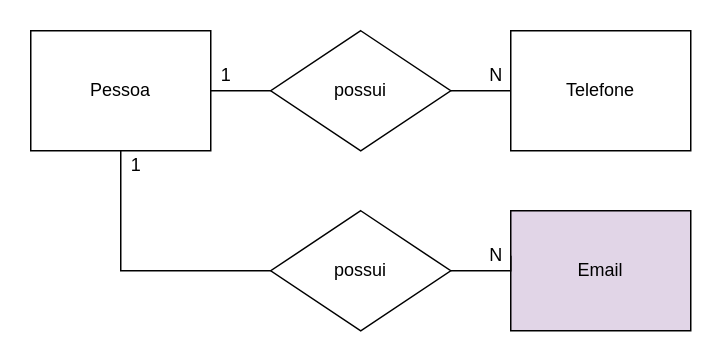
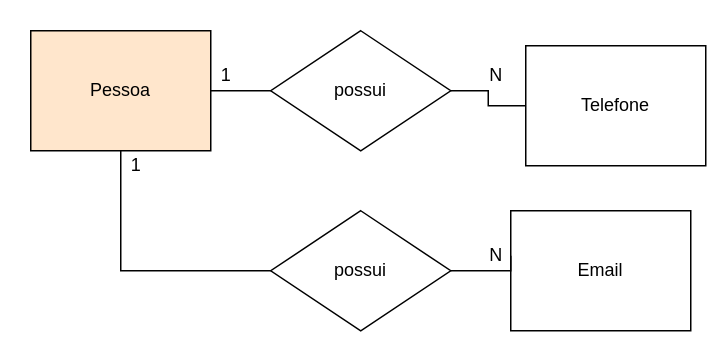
node "Pessoa": fillcolor #ffffff -> #ffe6cc
node "Telefone": moved (601, 91) -> (616, 106)
node "Email": fillcolor #e1d5e7 -> #ffffff
